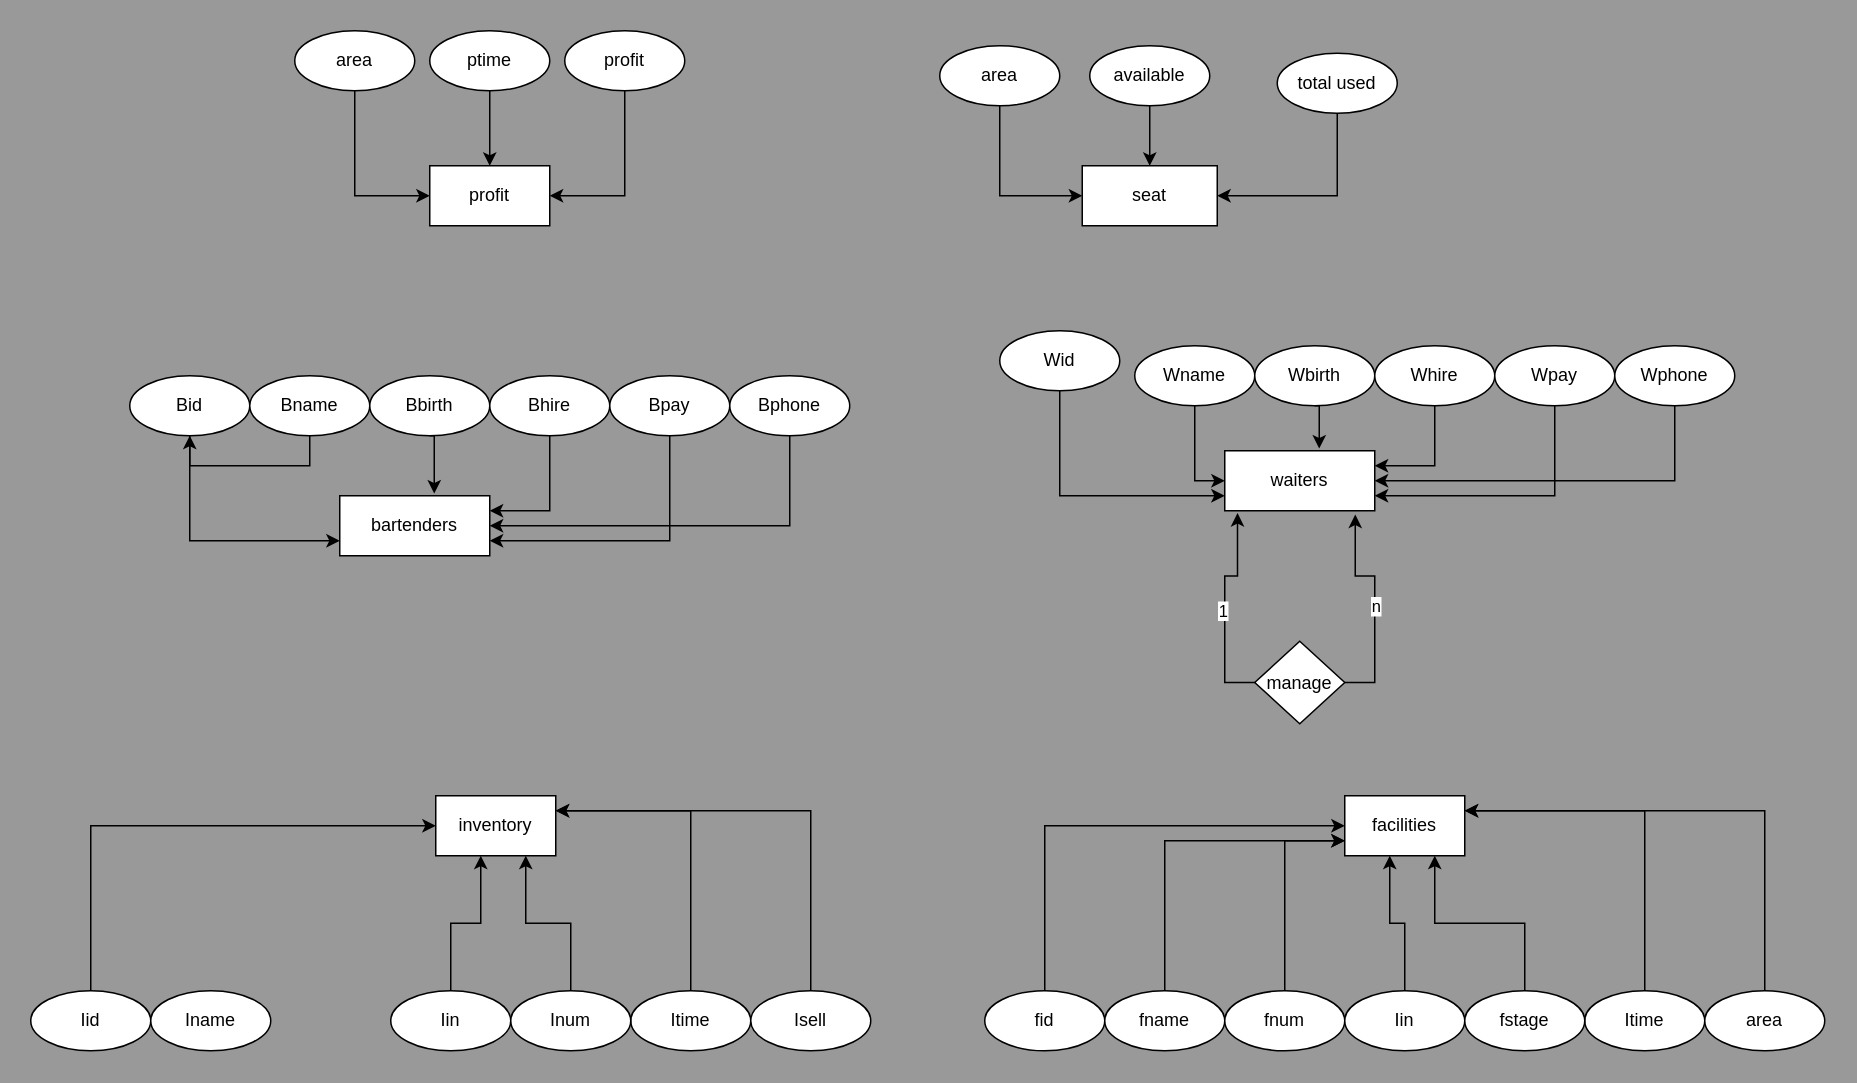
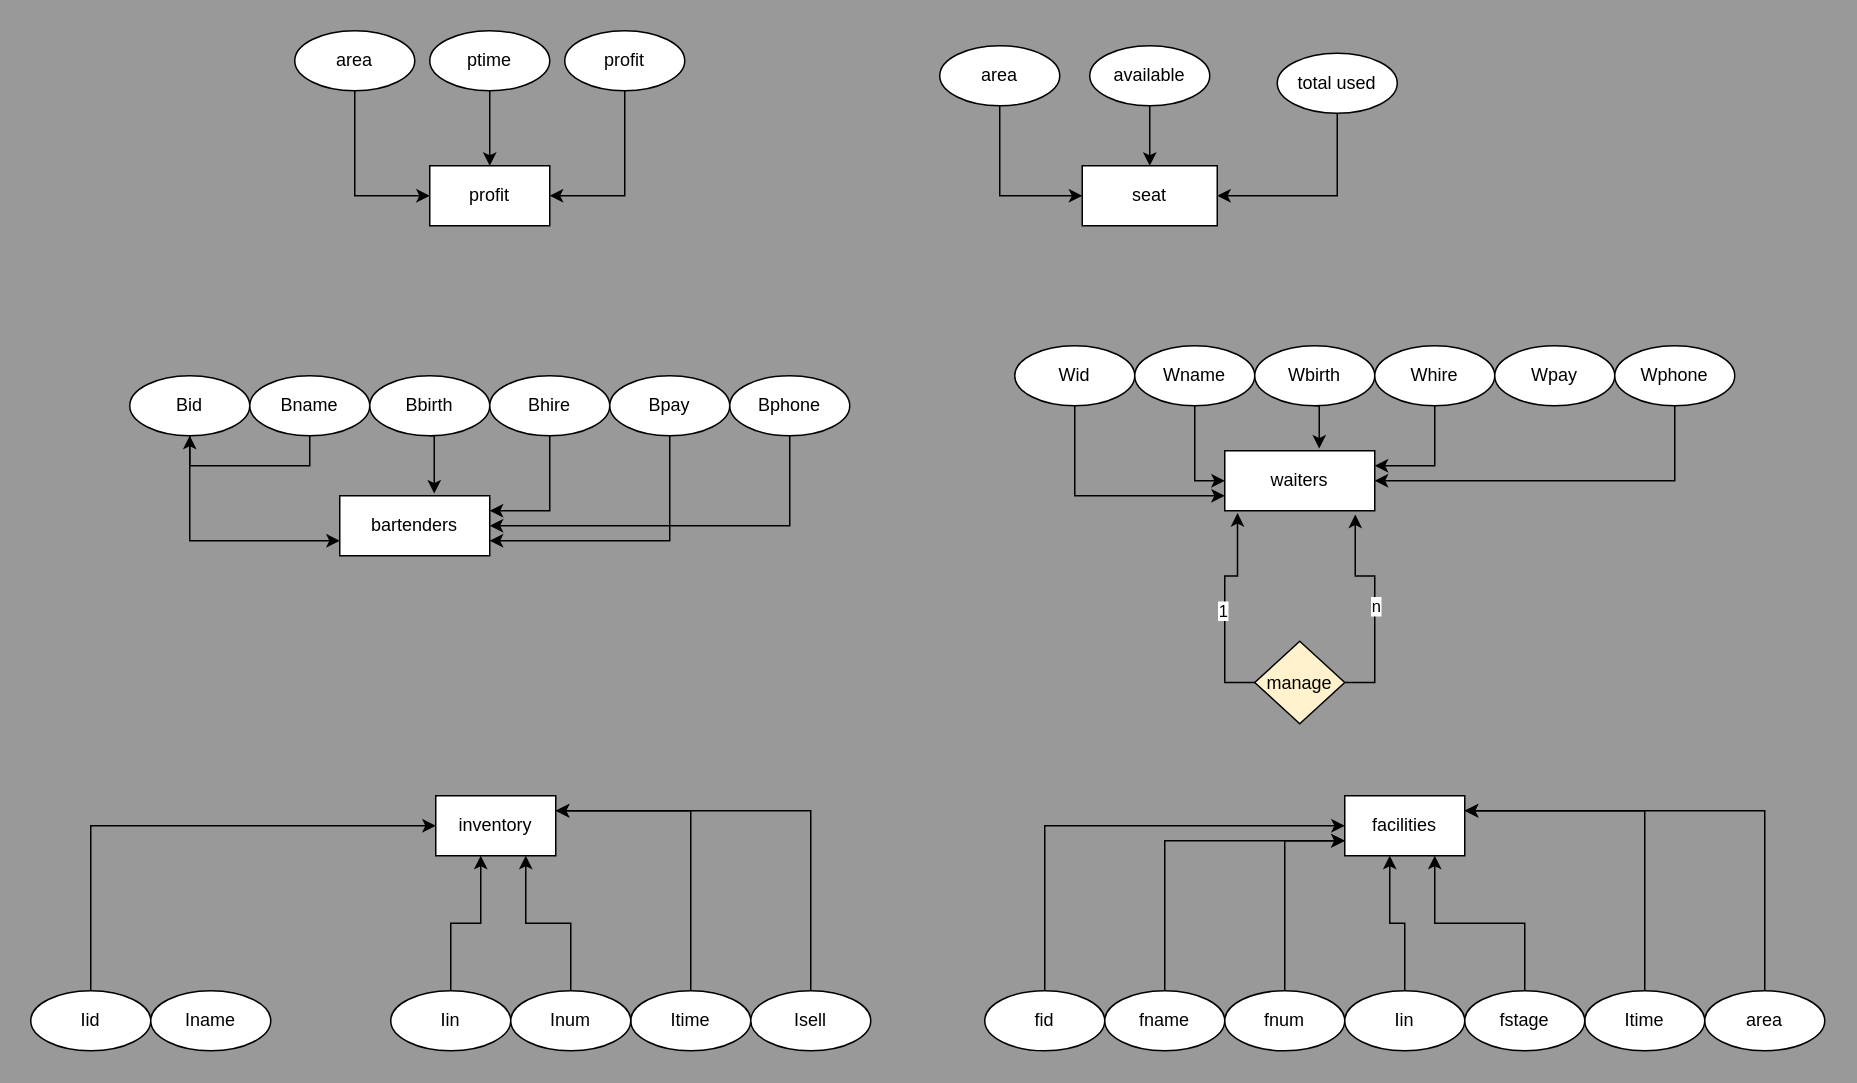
node "Wid": moved (1060, 361) -> (1075, 376)
edge "Wpay" -> "waiters": removed
node "manage": fillcolor #ffffff -> #fff2cc
